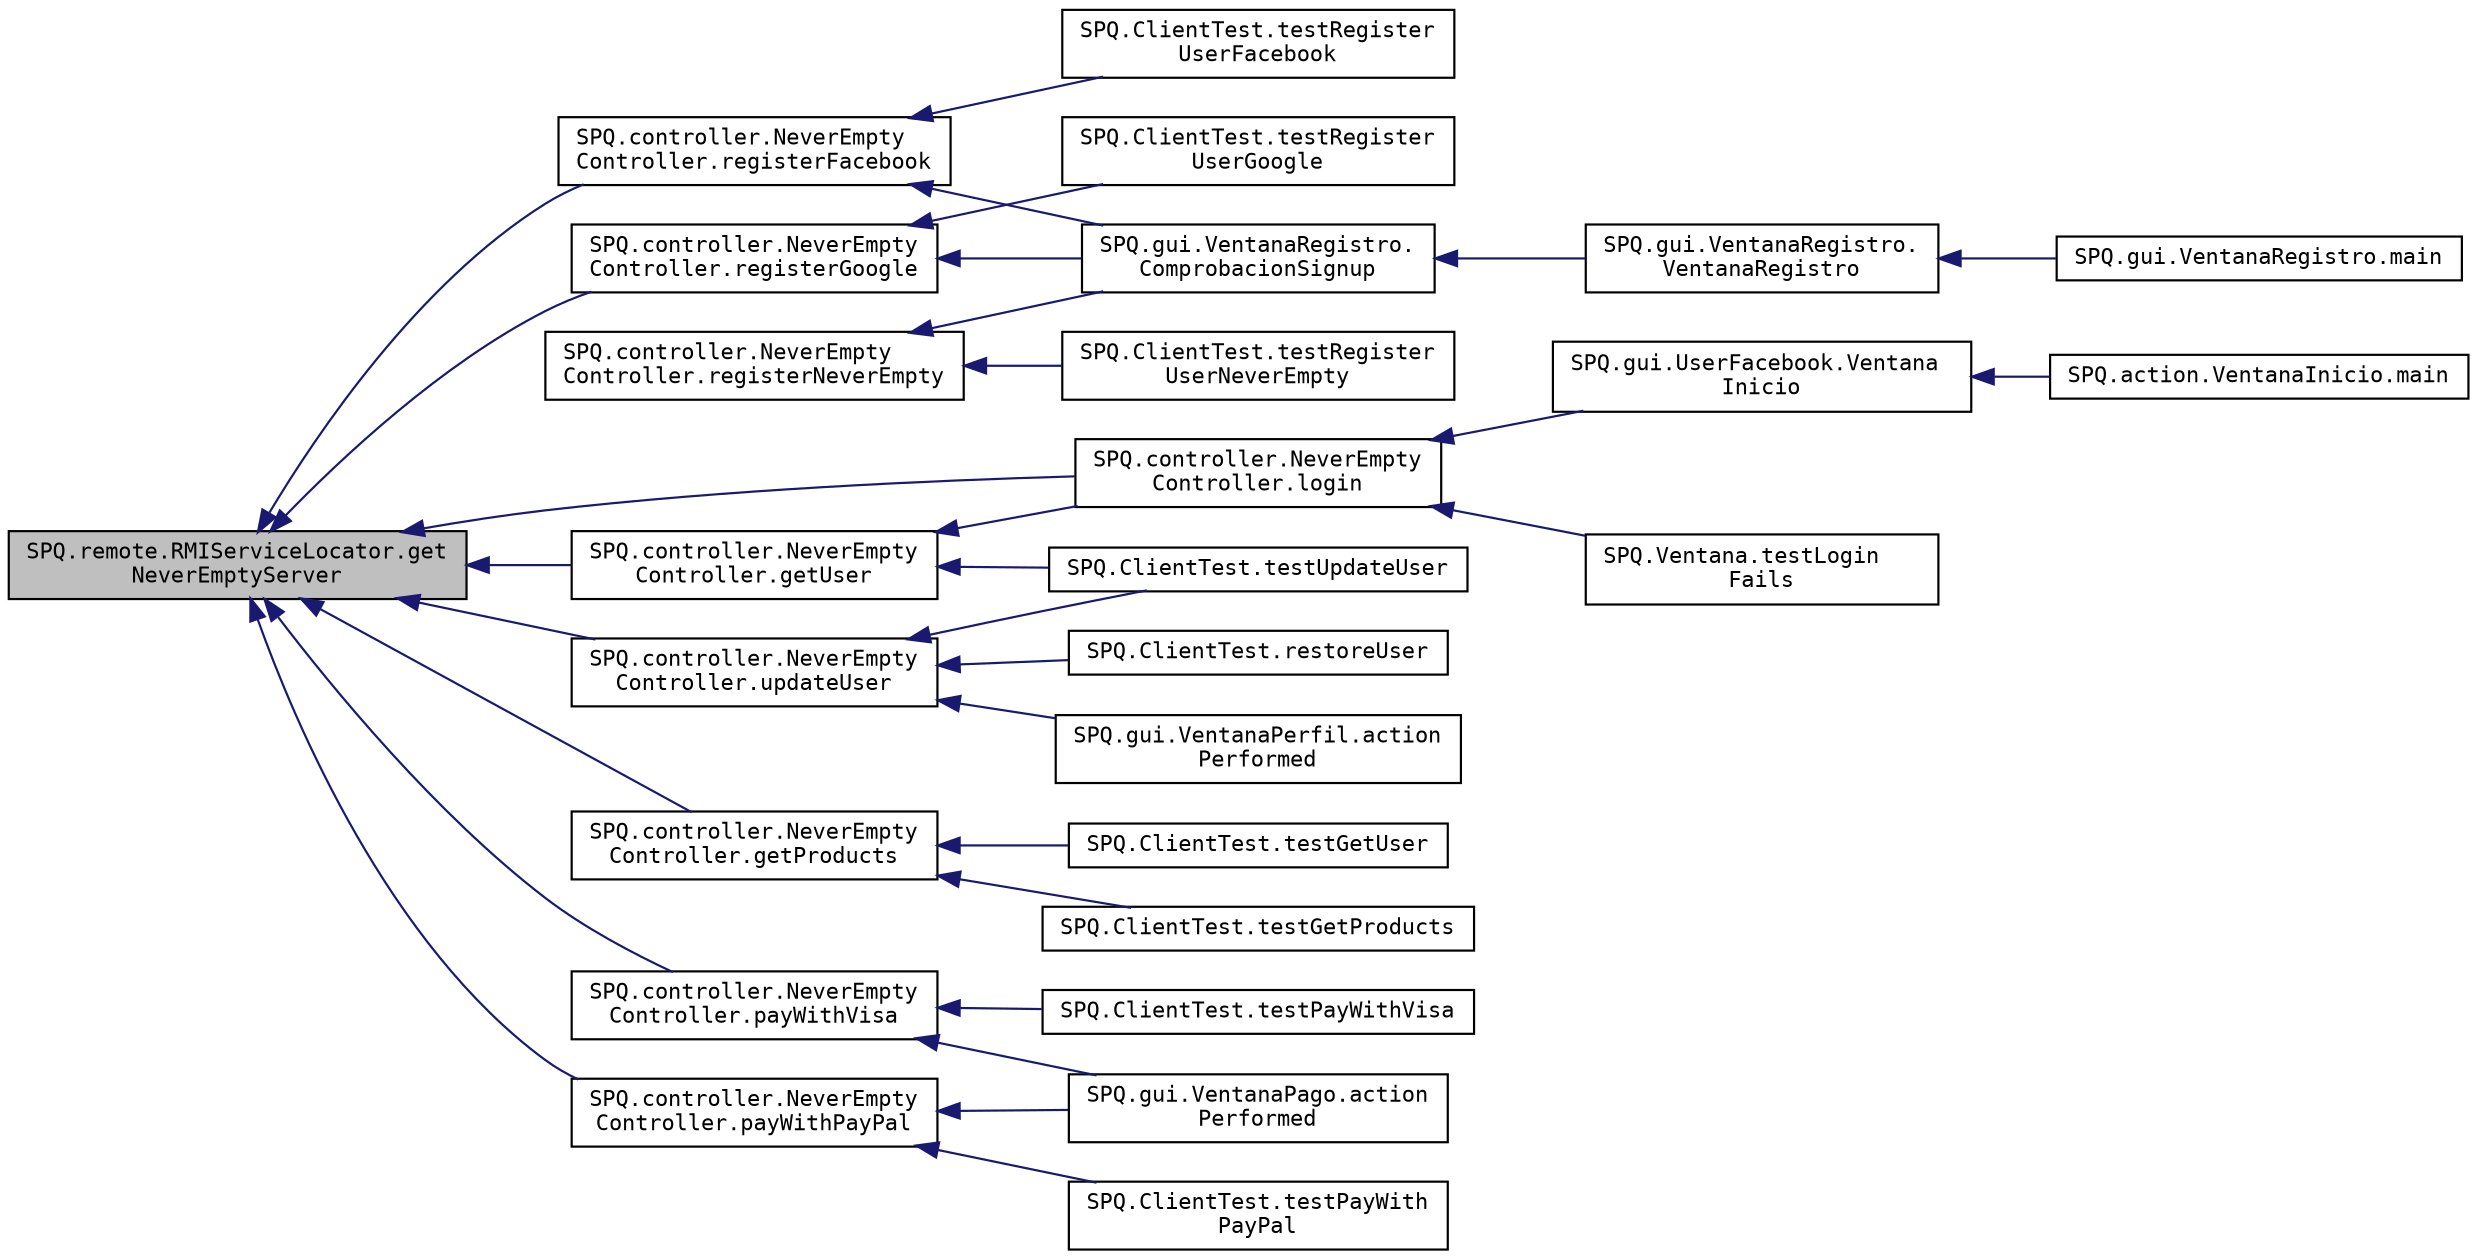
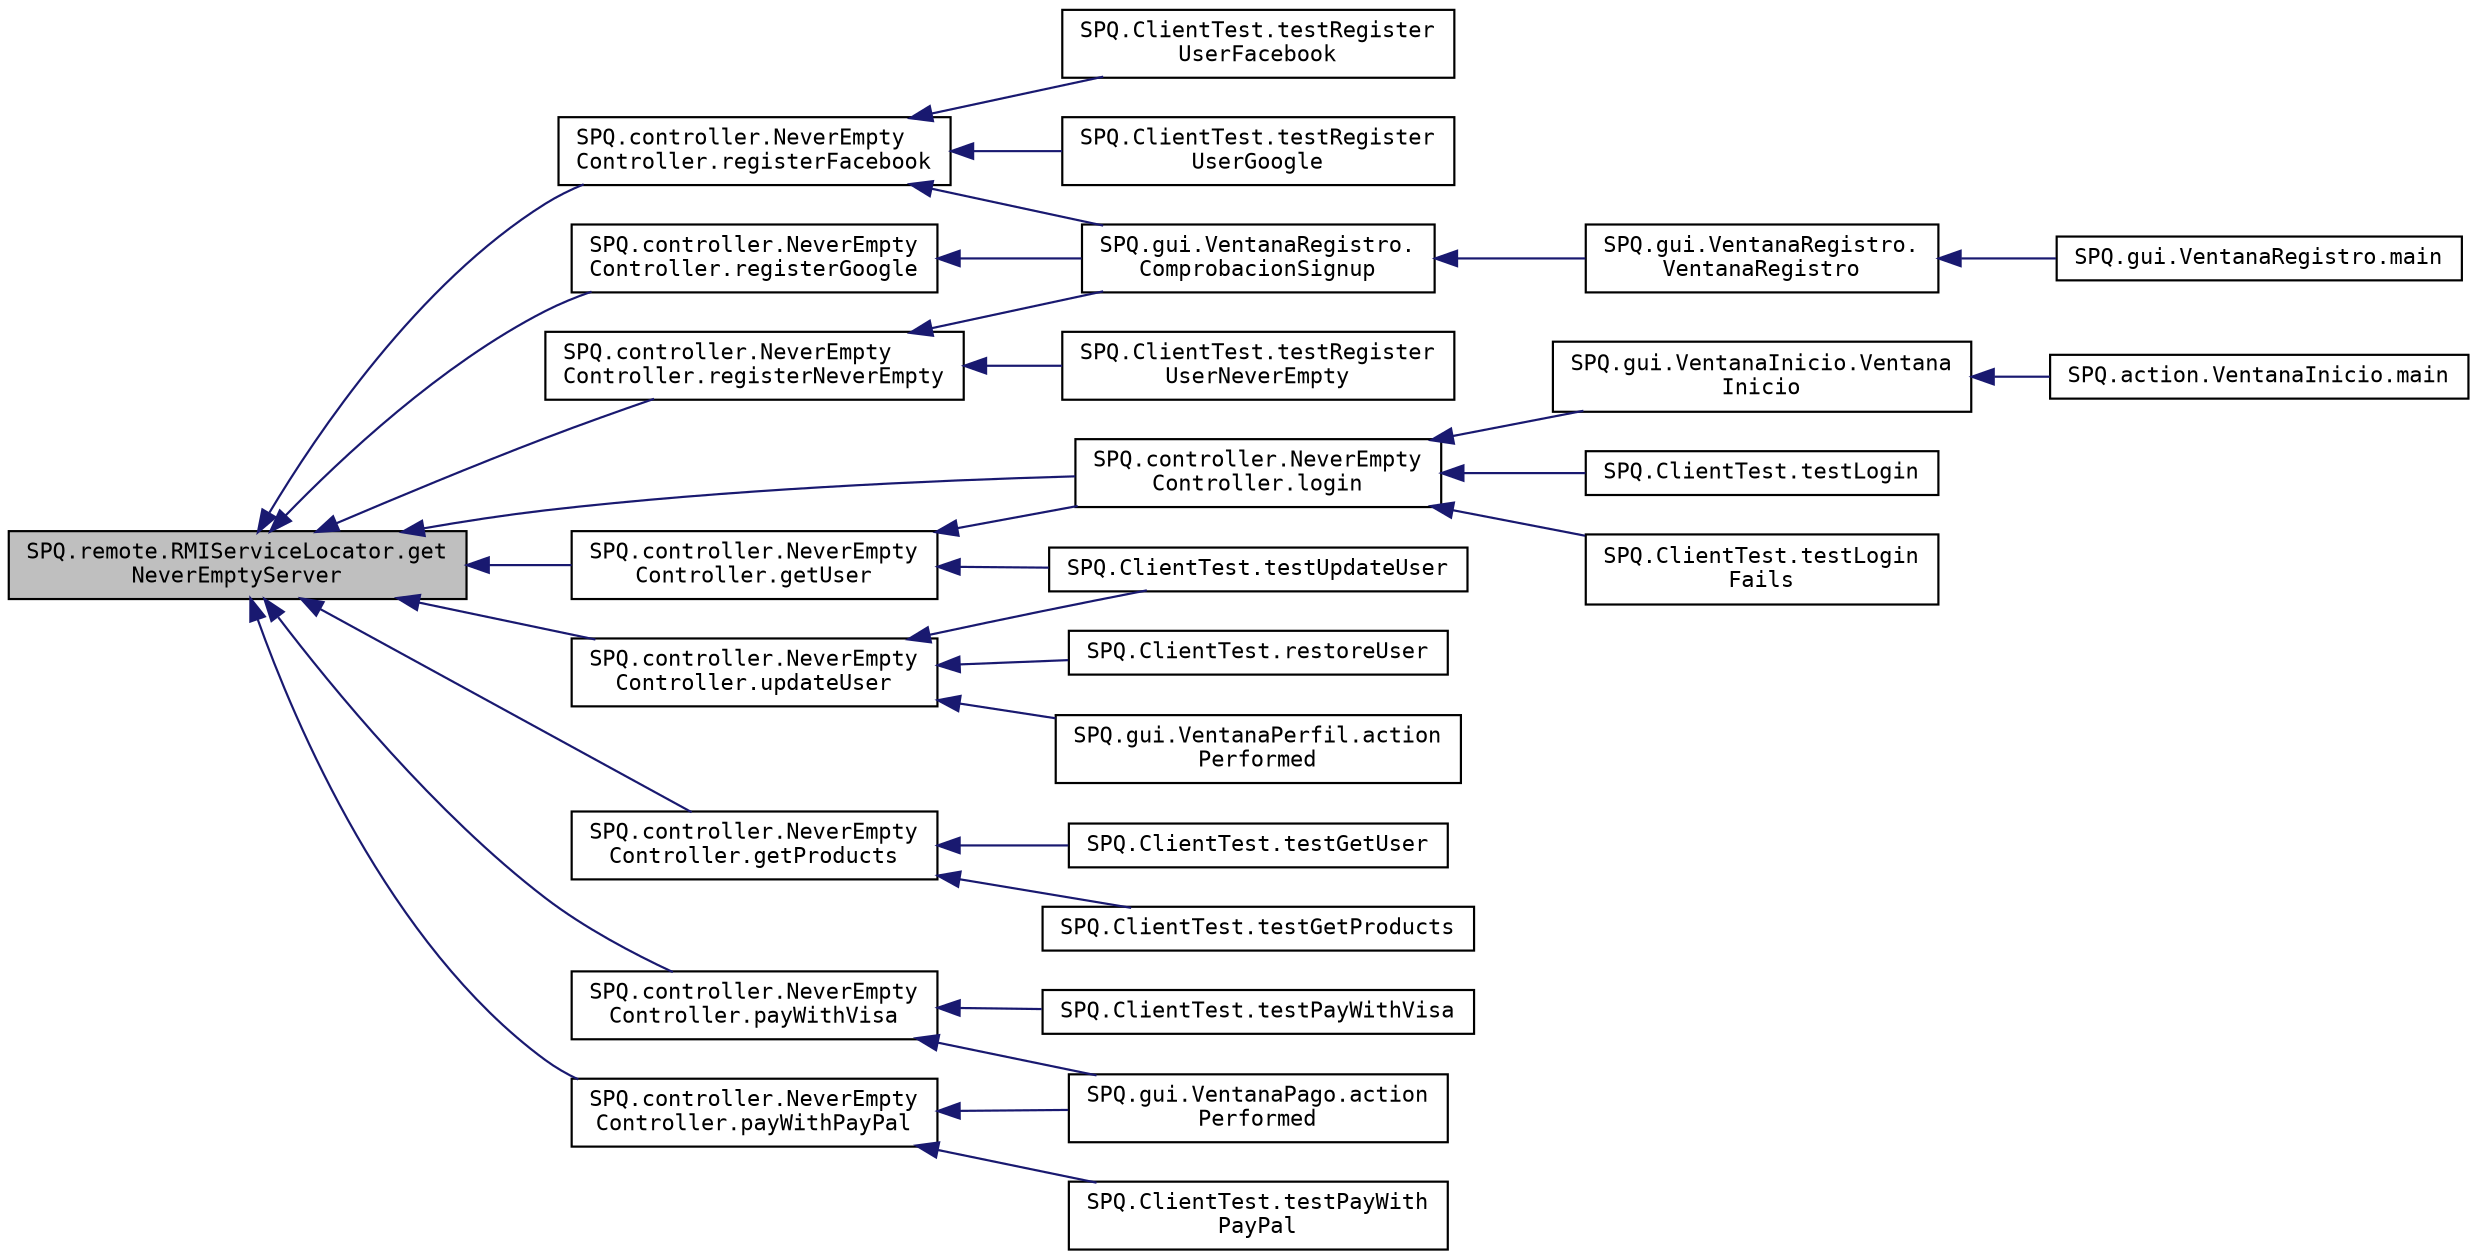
edge "SPQ.ClientTest.testRegister UserGoogle" -> "SPQ.controller.NeverEmpty Controller.registerGoogle": now "SPQ.ClientTest.testRegister UserGoogle" -> "SPQ.controller.NeverEmpty Controller.registerFacebook"
node "SPQ.gui.UserFacebook.Ventana Inicio": label "SPQ.gui.UserFacebook.Ventana Inicio" -> "SPQ.gui.VentanaInicio.Ventana Inicio"
edge "SPQ.controller.NeverEmpty Controller.registerNeverEmpty" -> "SPQ.remote.RMIServiceLocator.get NeverEmptyServer": added
node "SPQ.ClientTest.testLogin": added
node "SPQ.Ventana.testLogin Fails": label "SPQ.Ventana.testLogin Fails" -> "SPQ.ClientTest.testLogin Fails"
